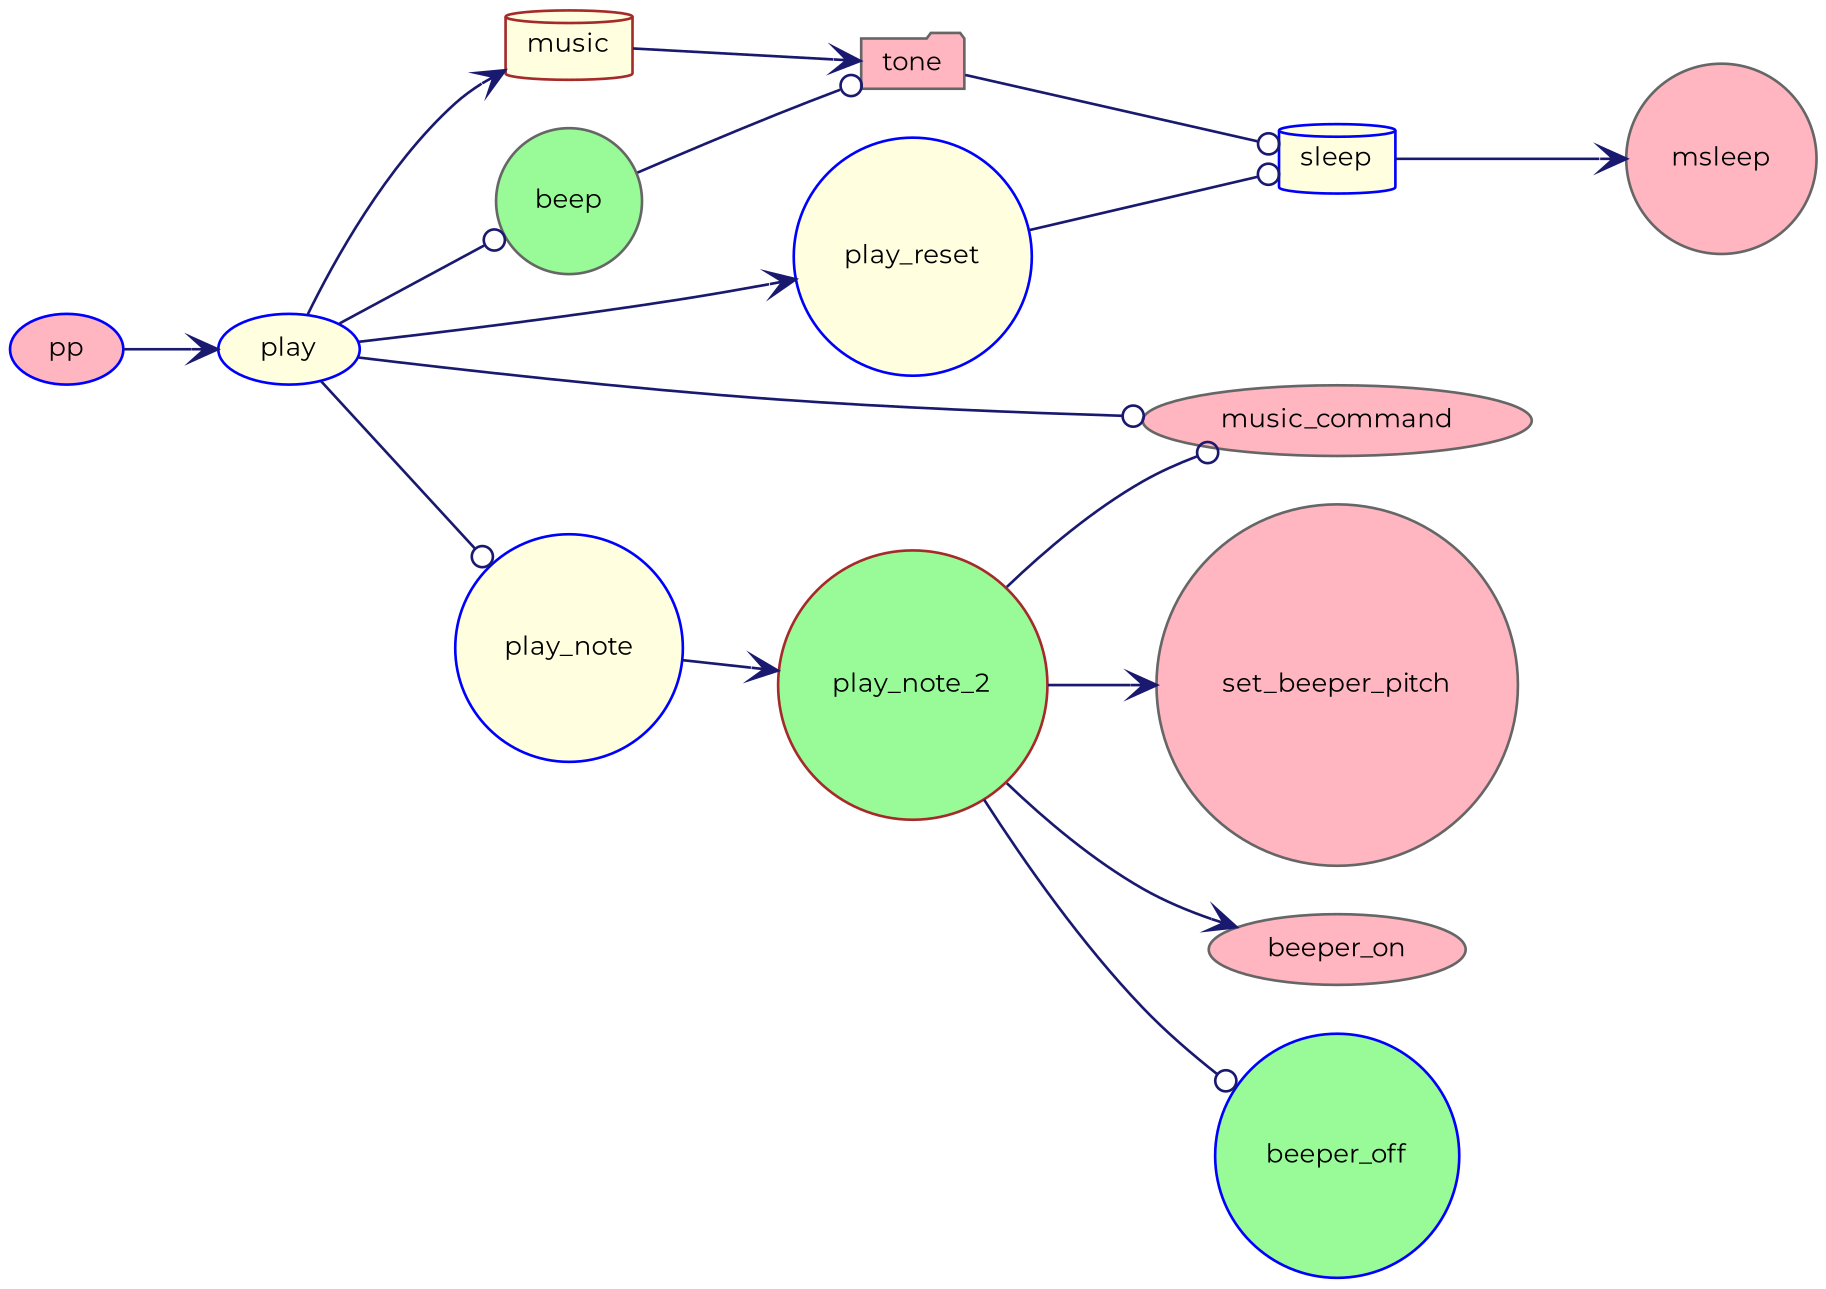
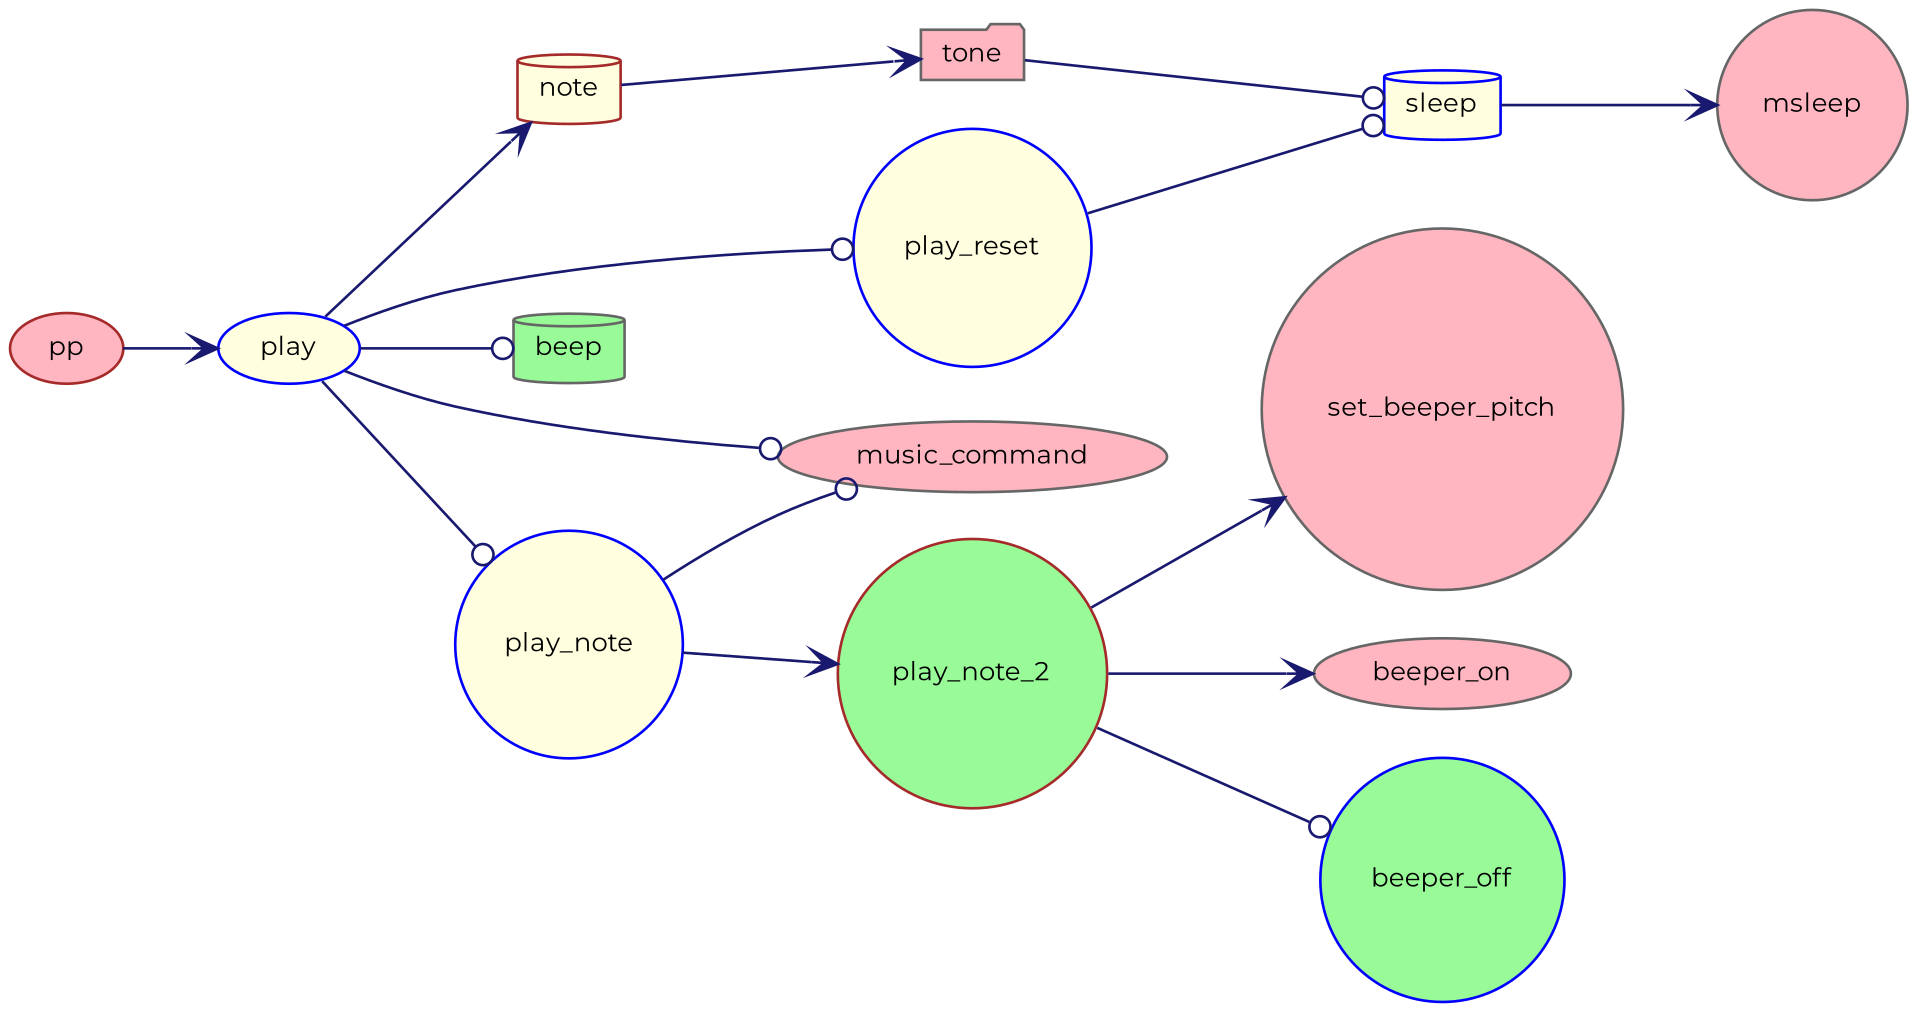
node "music": label "music" -> "note"
edge "beep" -> "tone": removed
node "beep": shape circle -> cylinder
edge "play" -> "play_reset": arrowhead vee -> odot
node "pp": color blue -> brown
edge "play_note_2" -> "music_command": now "play_note" -> "music_command"
